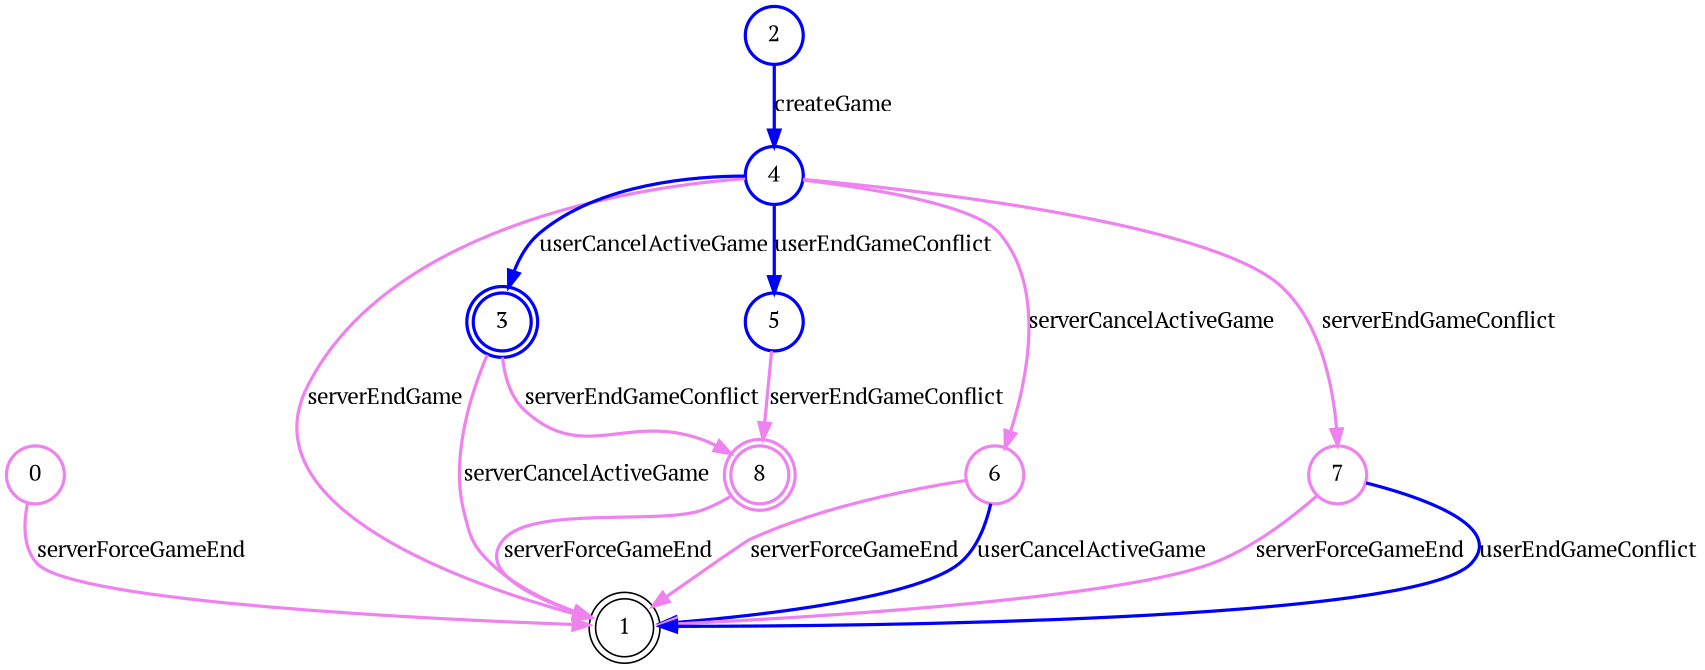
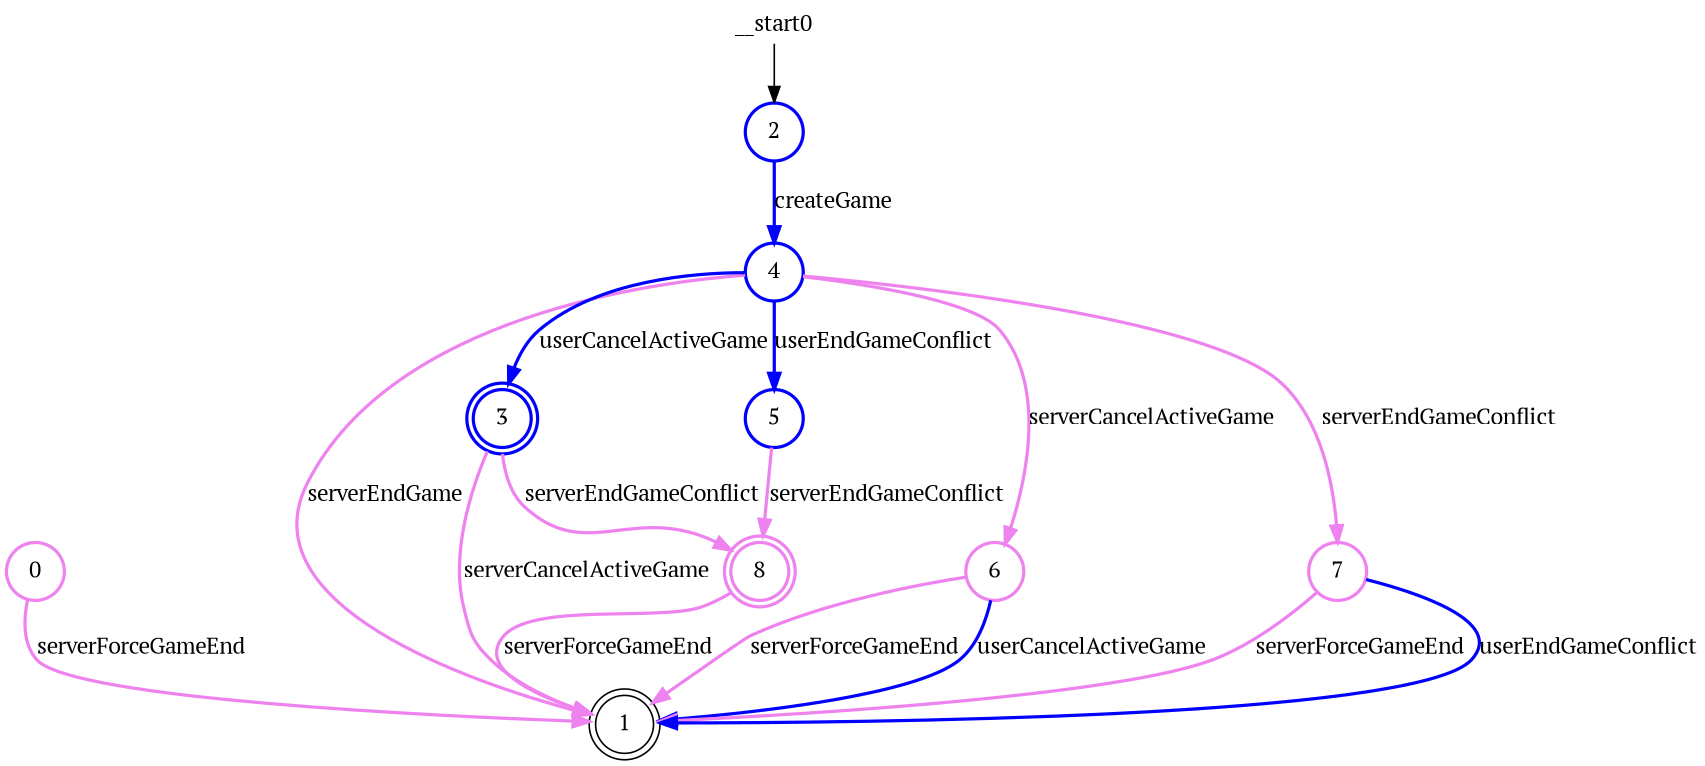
node "__start0": added
